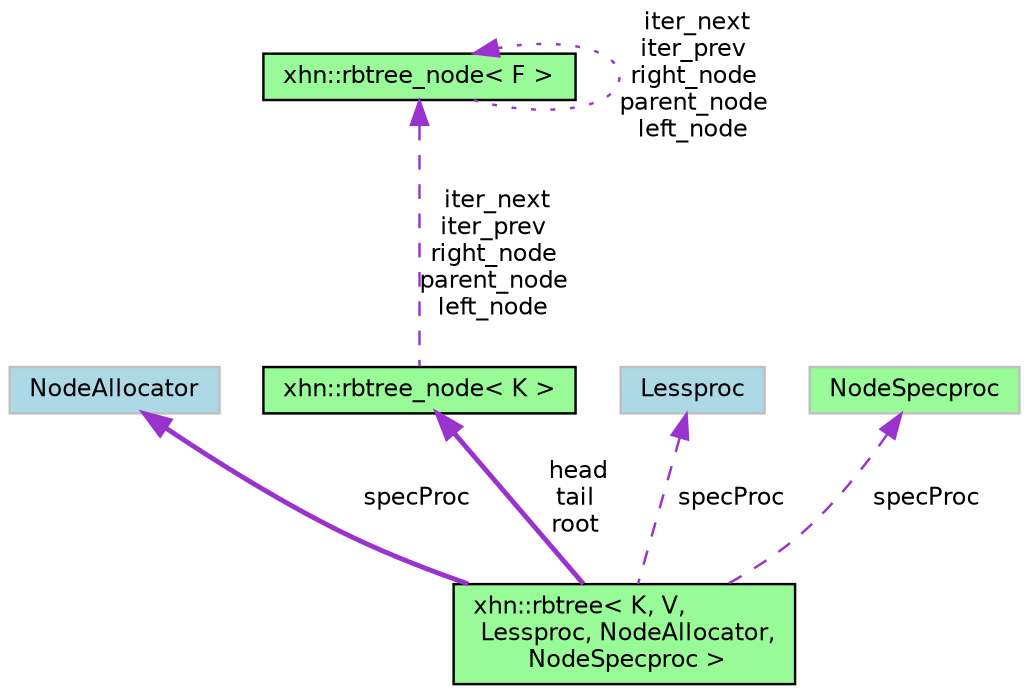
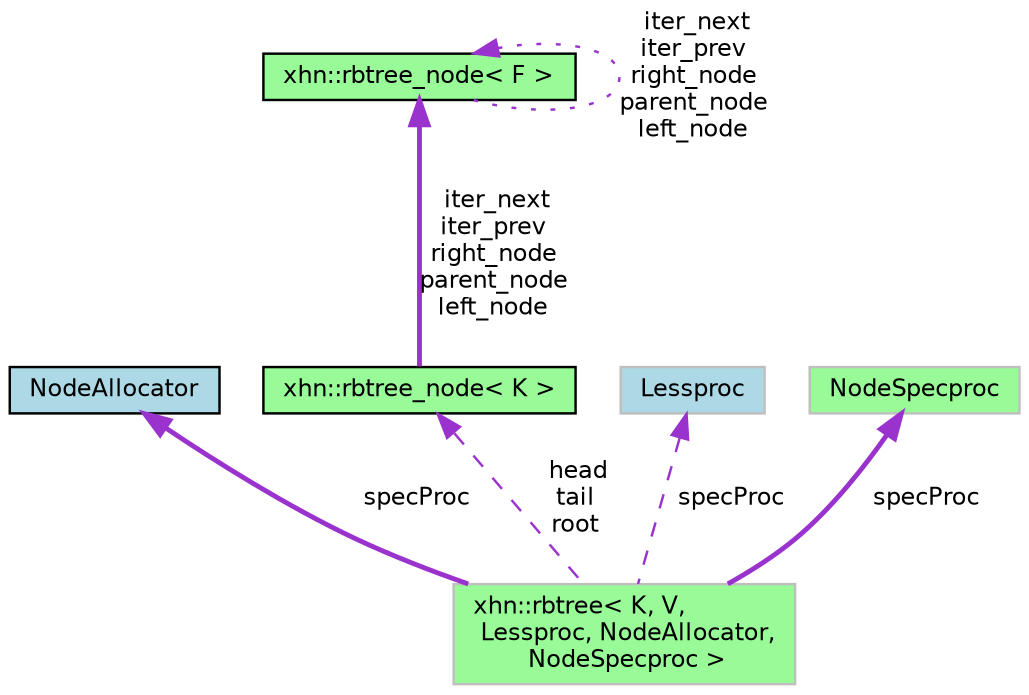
edge "xhn::rbtree_node< K >" -> "xhn::rbtree_node< F >": style dashed -> bold
node "NodeAllocator": color grey75 -> black
edge "xhn::rbtree< K, V, Lessproc, NodeAllocator, NodeSpecproc >" -> "xhn::rbtree_node< K >": style bold -> dashed
edge "xhn::rbtree< K, V, Lessproc, NodeAllocator, NodeSpecproc >" -> "NodeSpecproc": style dashed -> bold
node "xhn::rbtree< K, V, Lessproc, NodeAllocator, NodeSpecproc >": color black -> grey75
